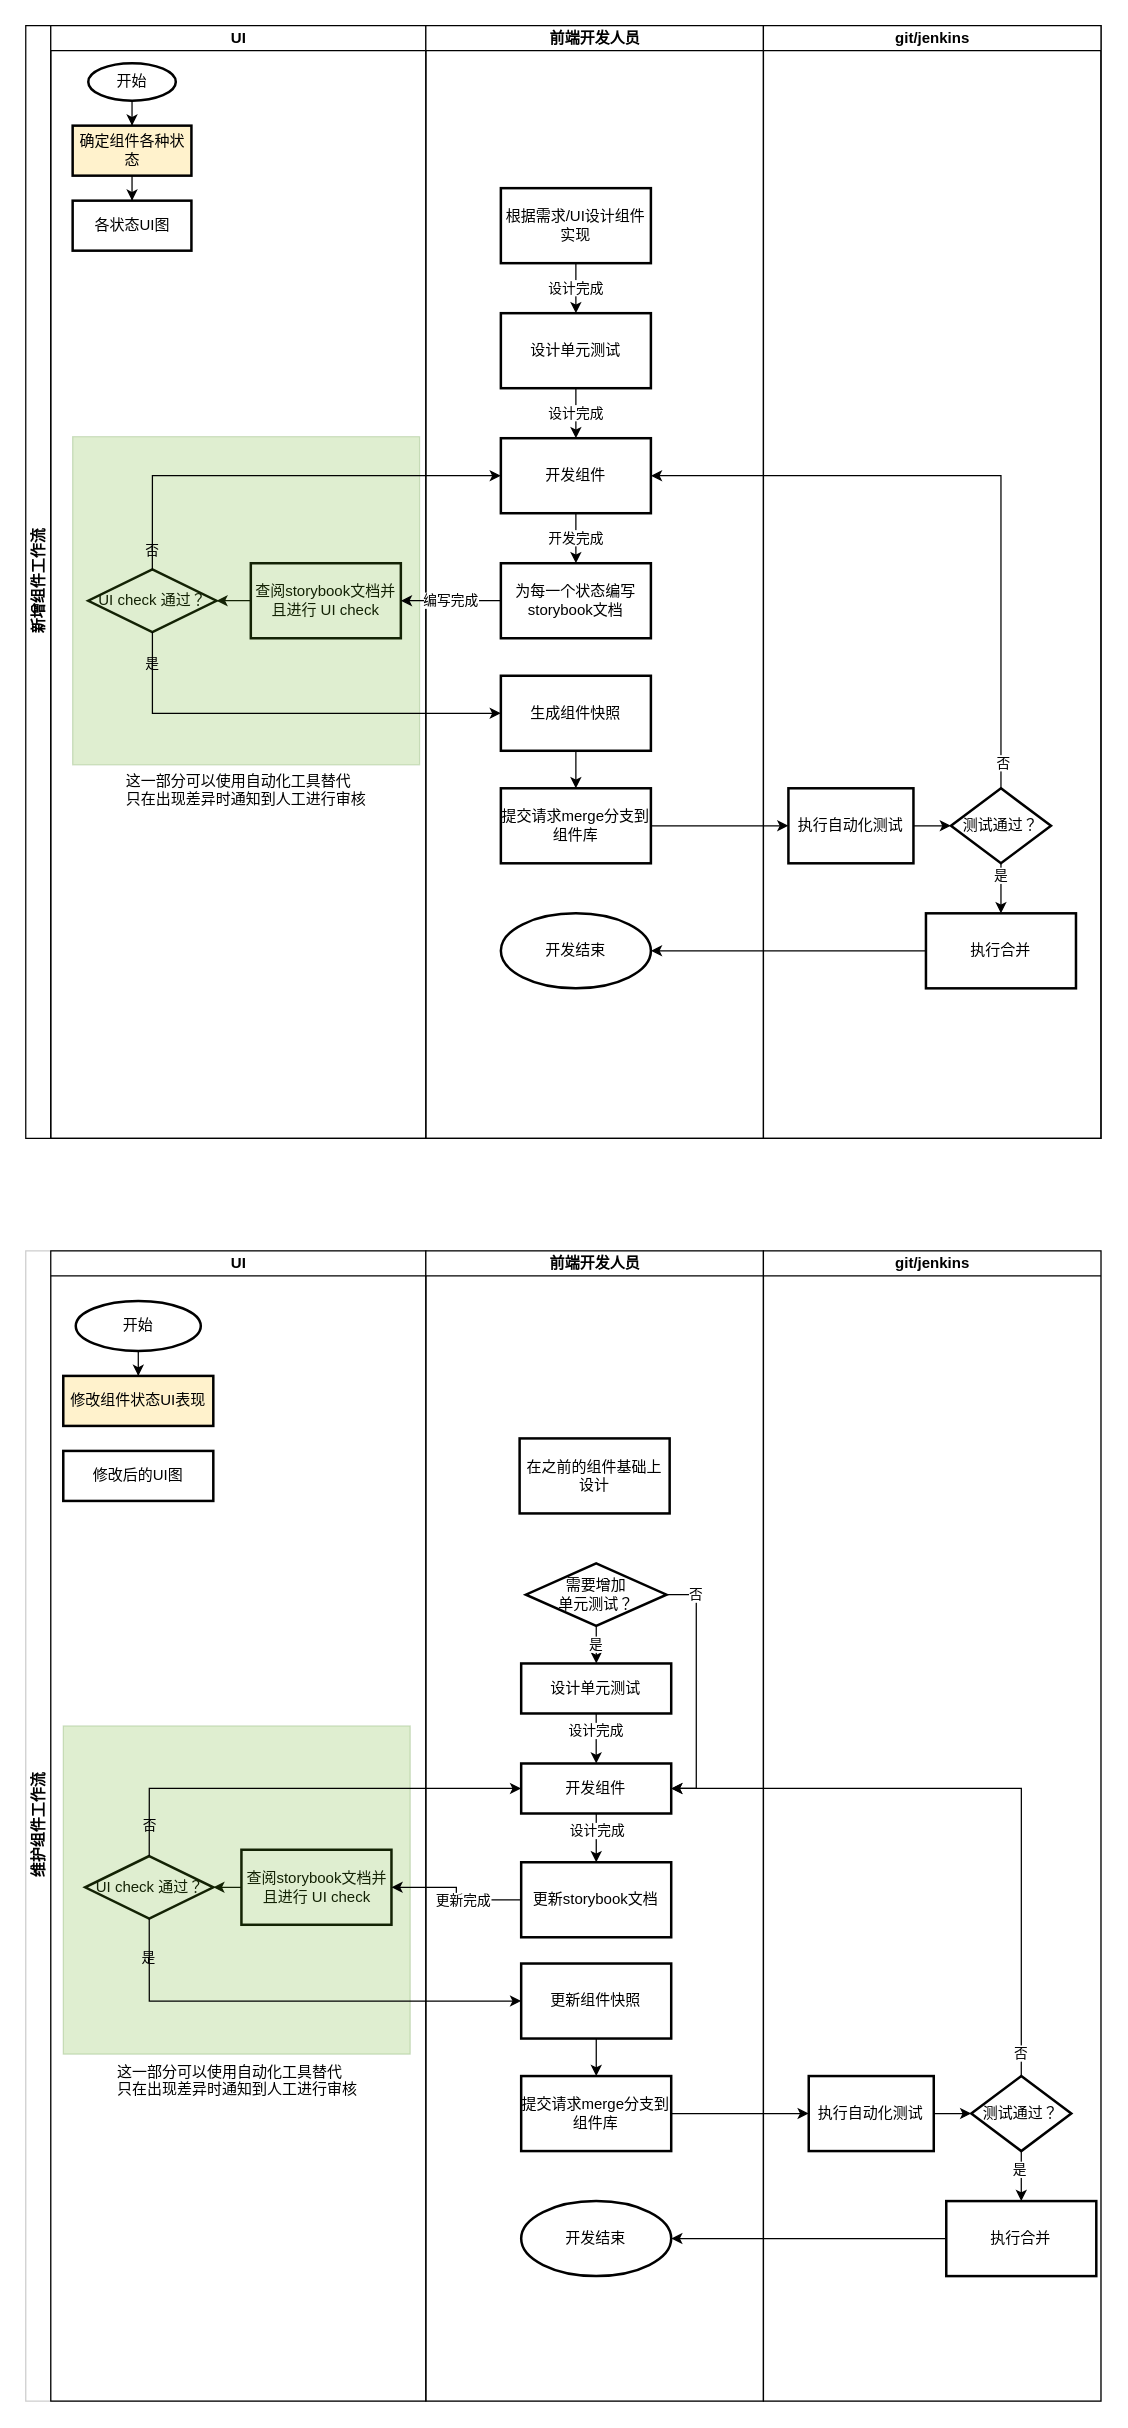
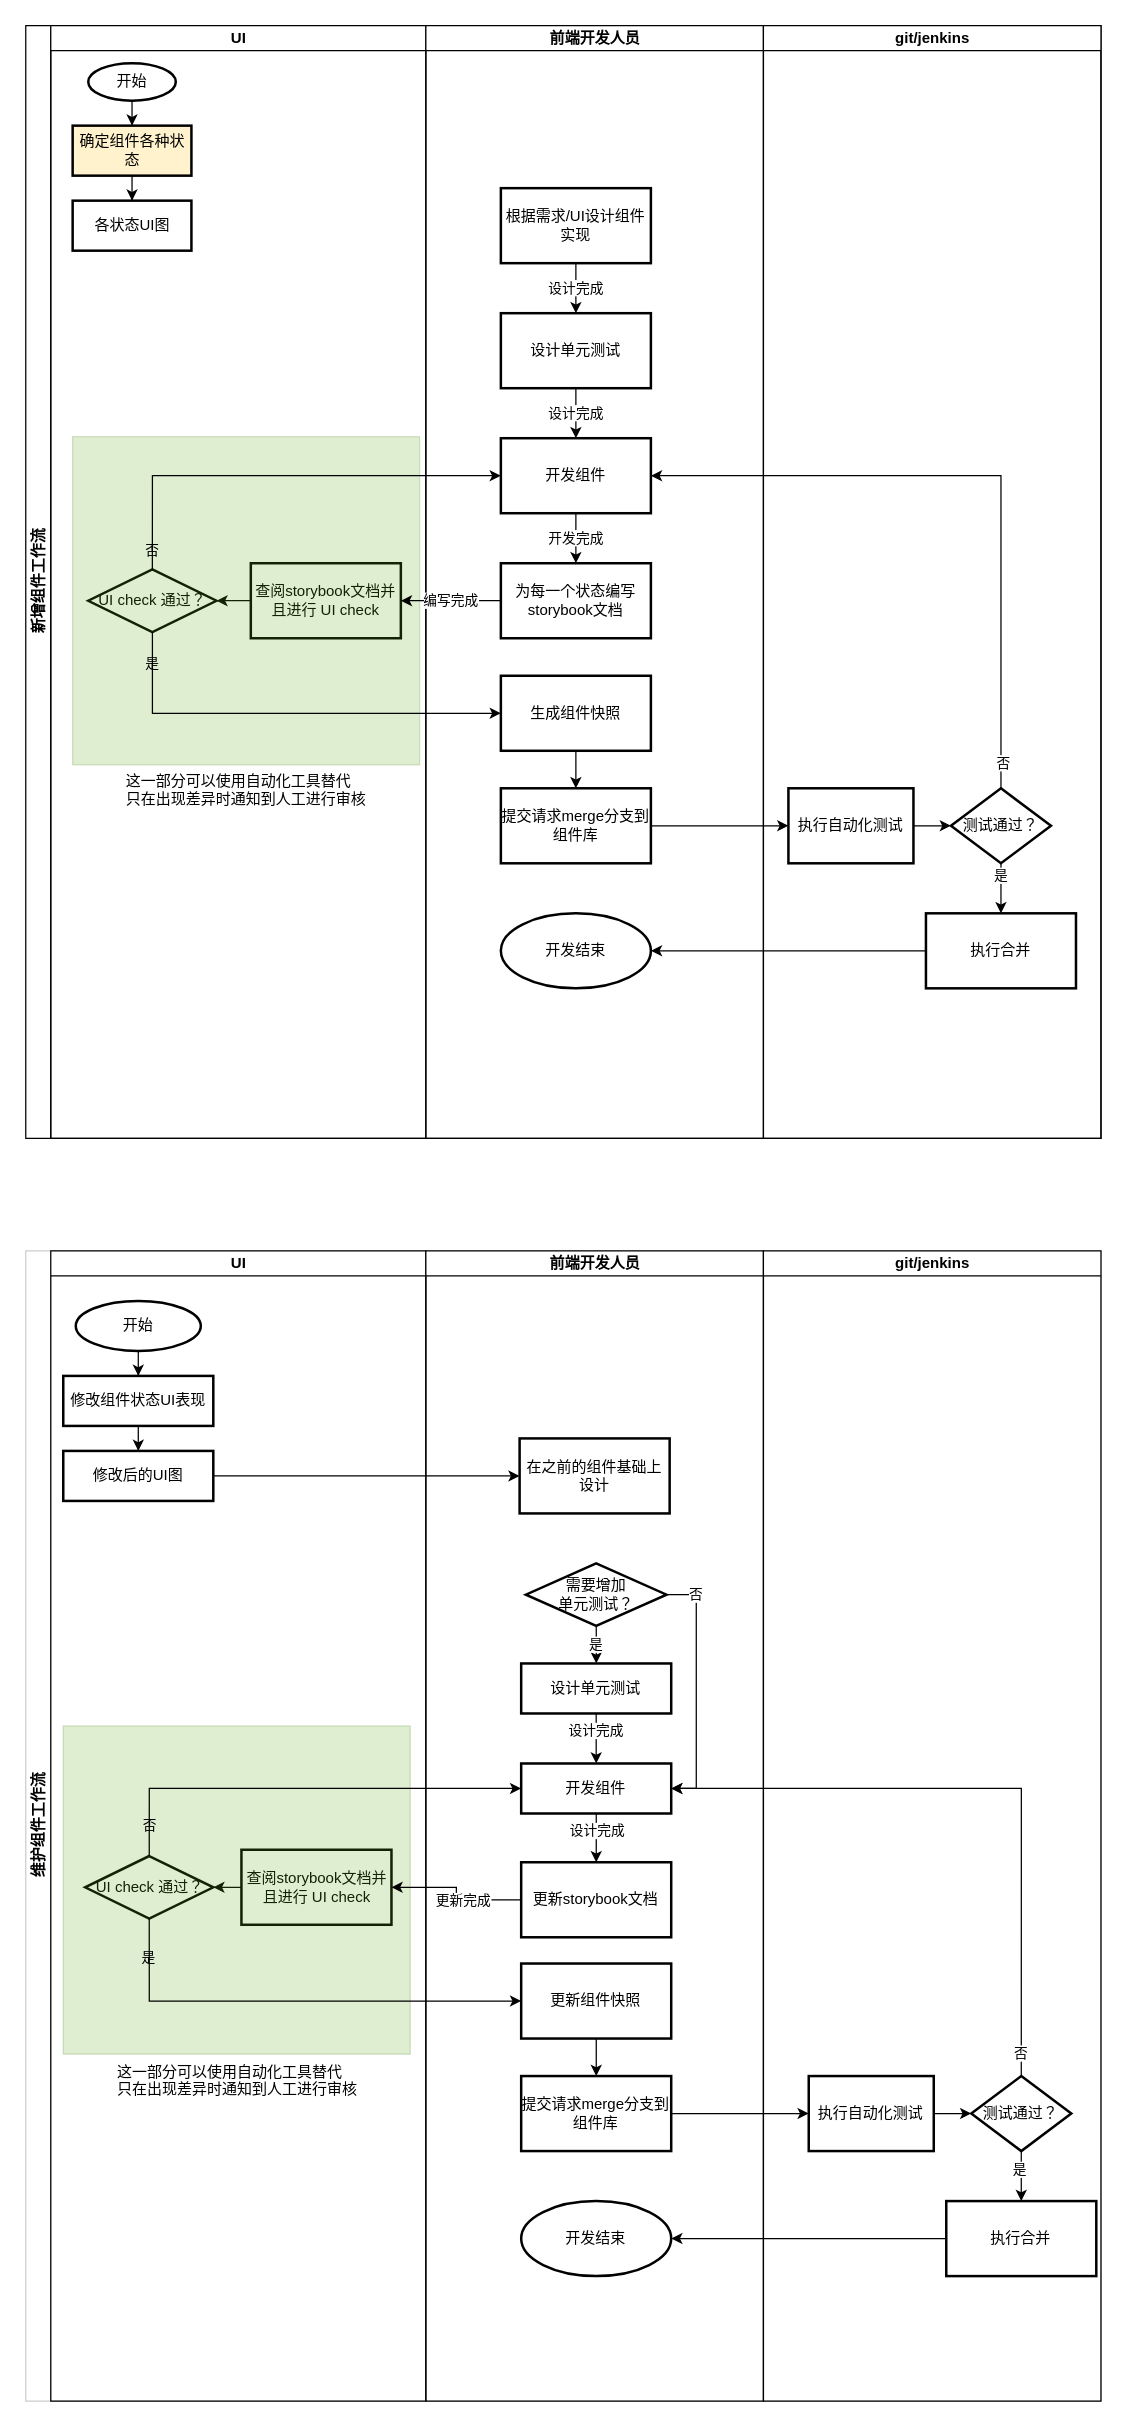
node "修改组件状态UI表现": fillcolor #fff2cc -> #ffffff
edge "修改组件状态UI表现" -> "修改后的UI图": added
edge "修改后的UI图" -> "在之前的组件基础上设计": added
